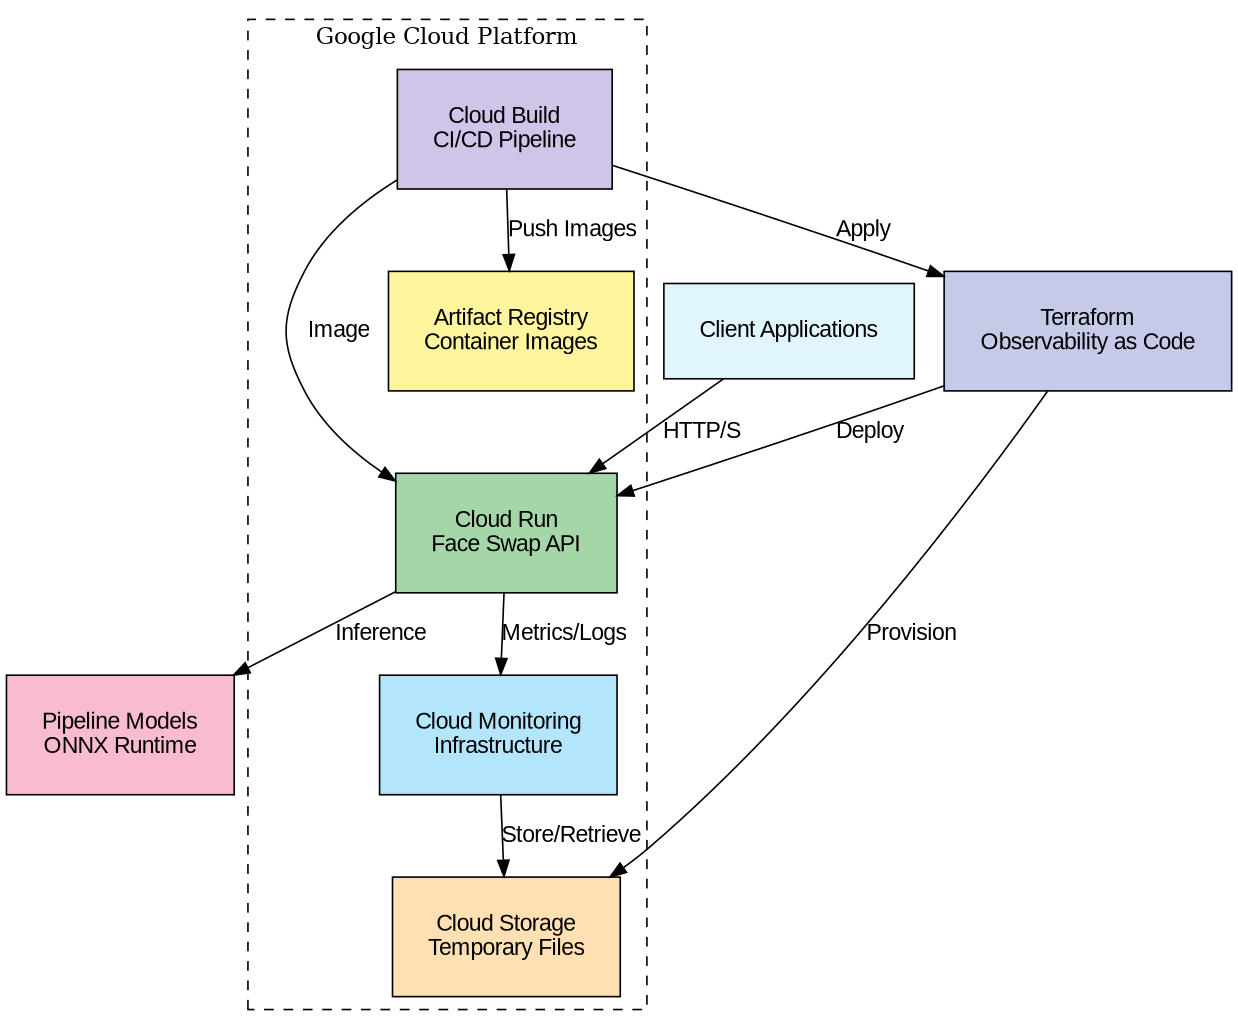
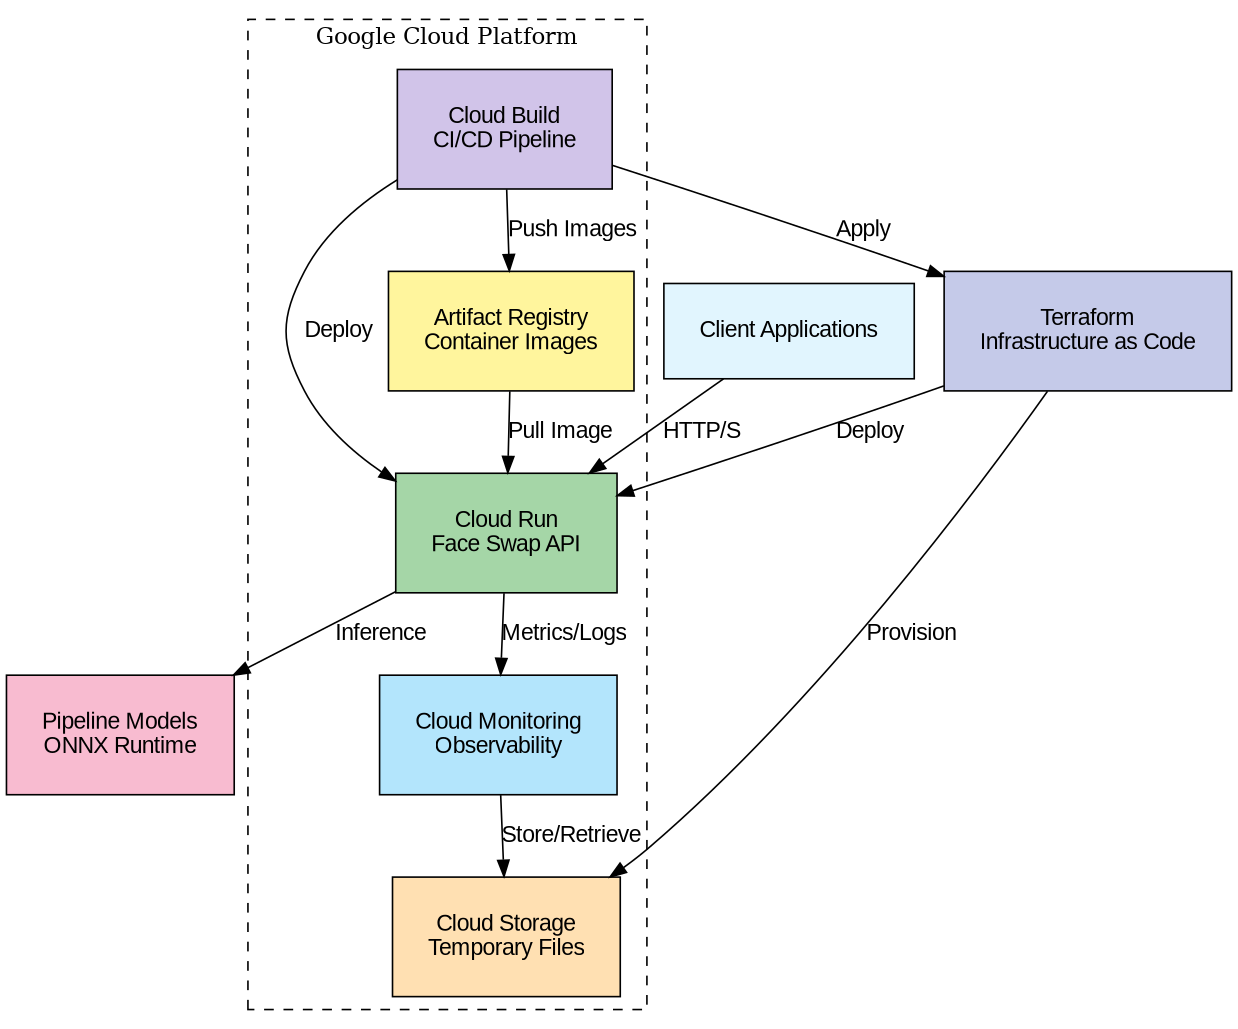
edge "Cloud Build CI/CD Pipeline" -> "Cloud Run Face Swap API": label "Image" -> "Deploy"
node "Terraform Observability as Code": label "Terraform Observability as Code" -> "Terraform Infrastructure as Code"
edge "Artifact Registry Container Images" -> "Cloud Run Face Swap API": added, label "Pull Image"
node "Cloud Monitoring Infrastructure": label "Cloud Monitoring Infrastructure" -> "Cloud Monitoring Observability"
